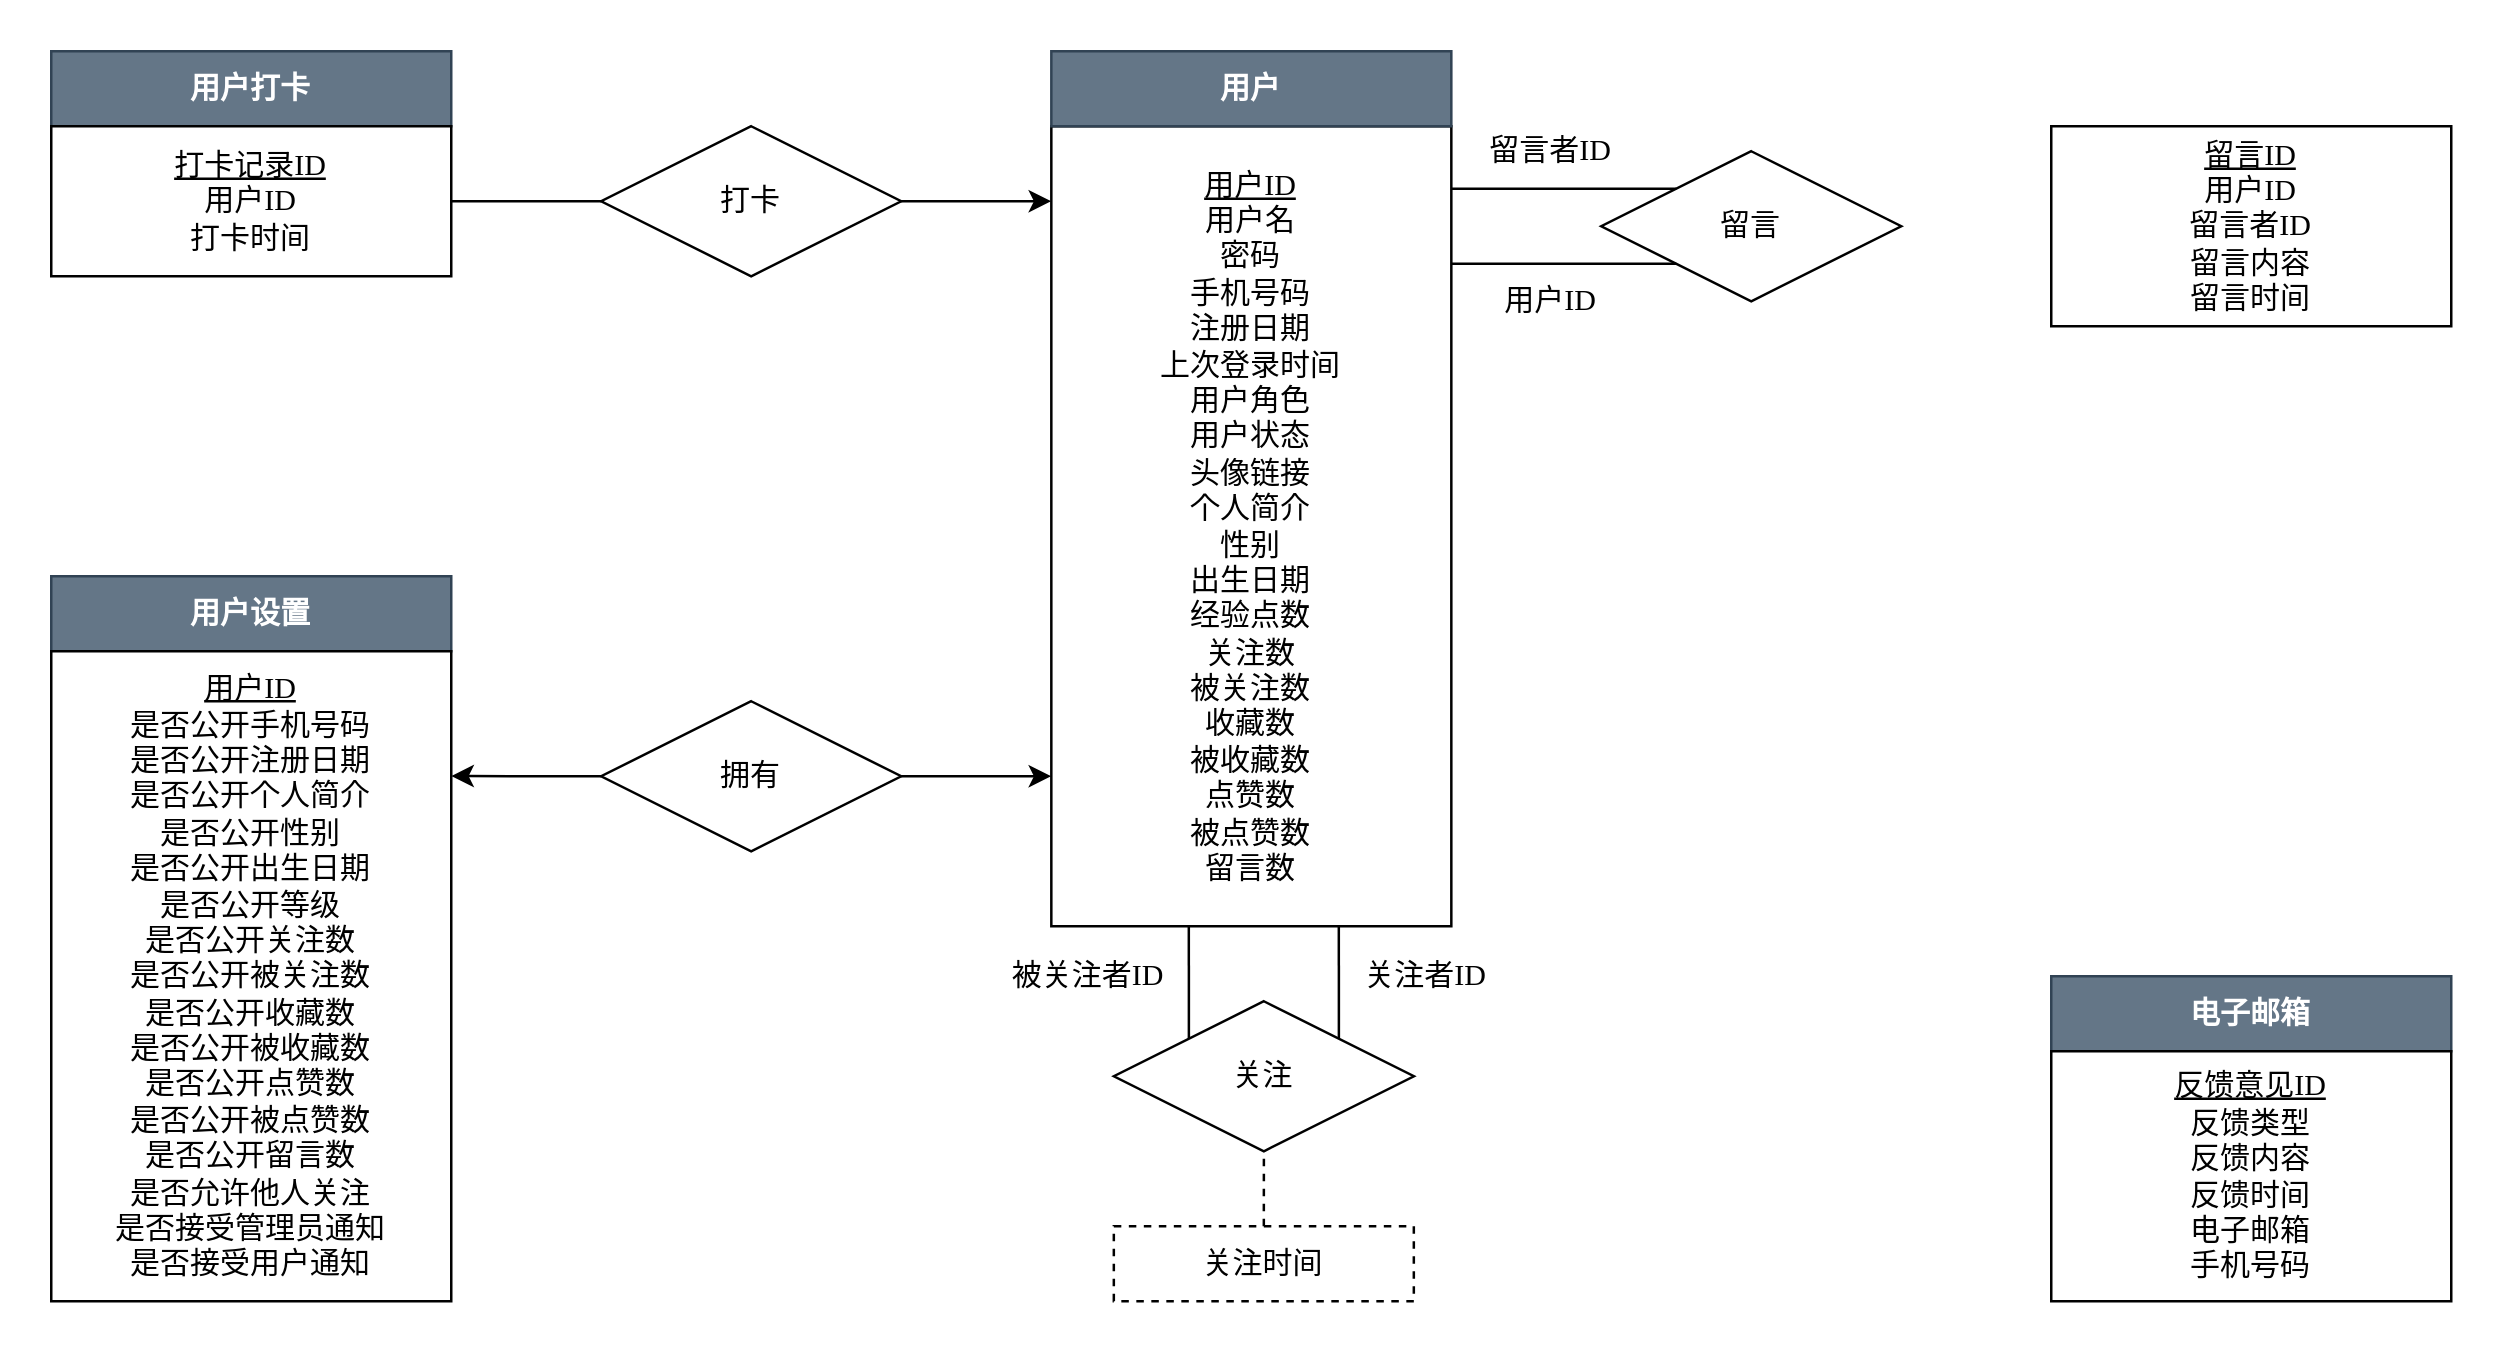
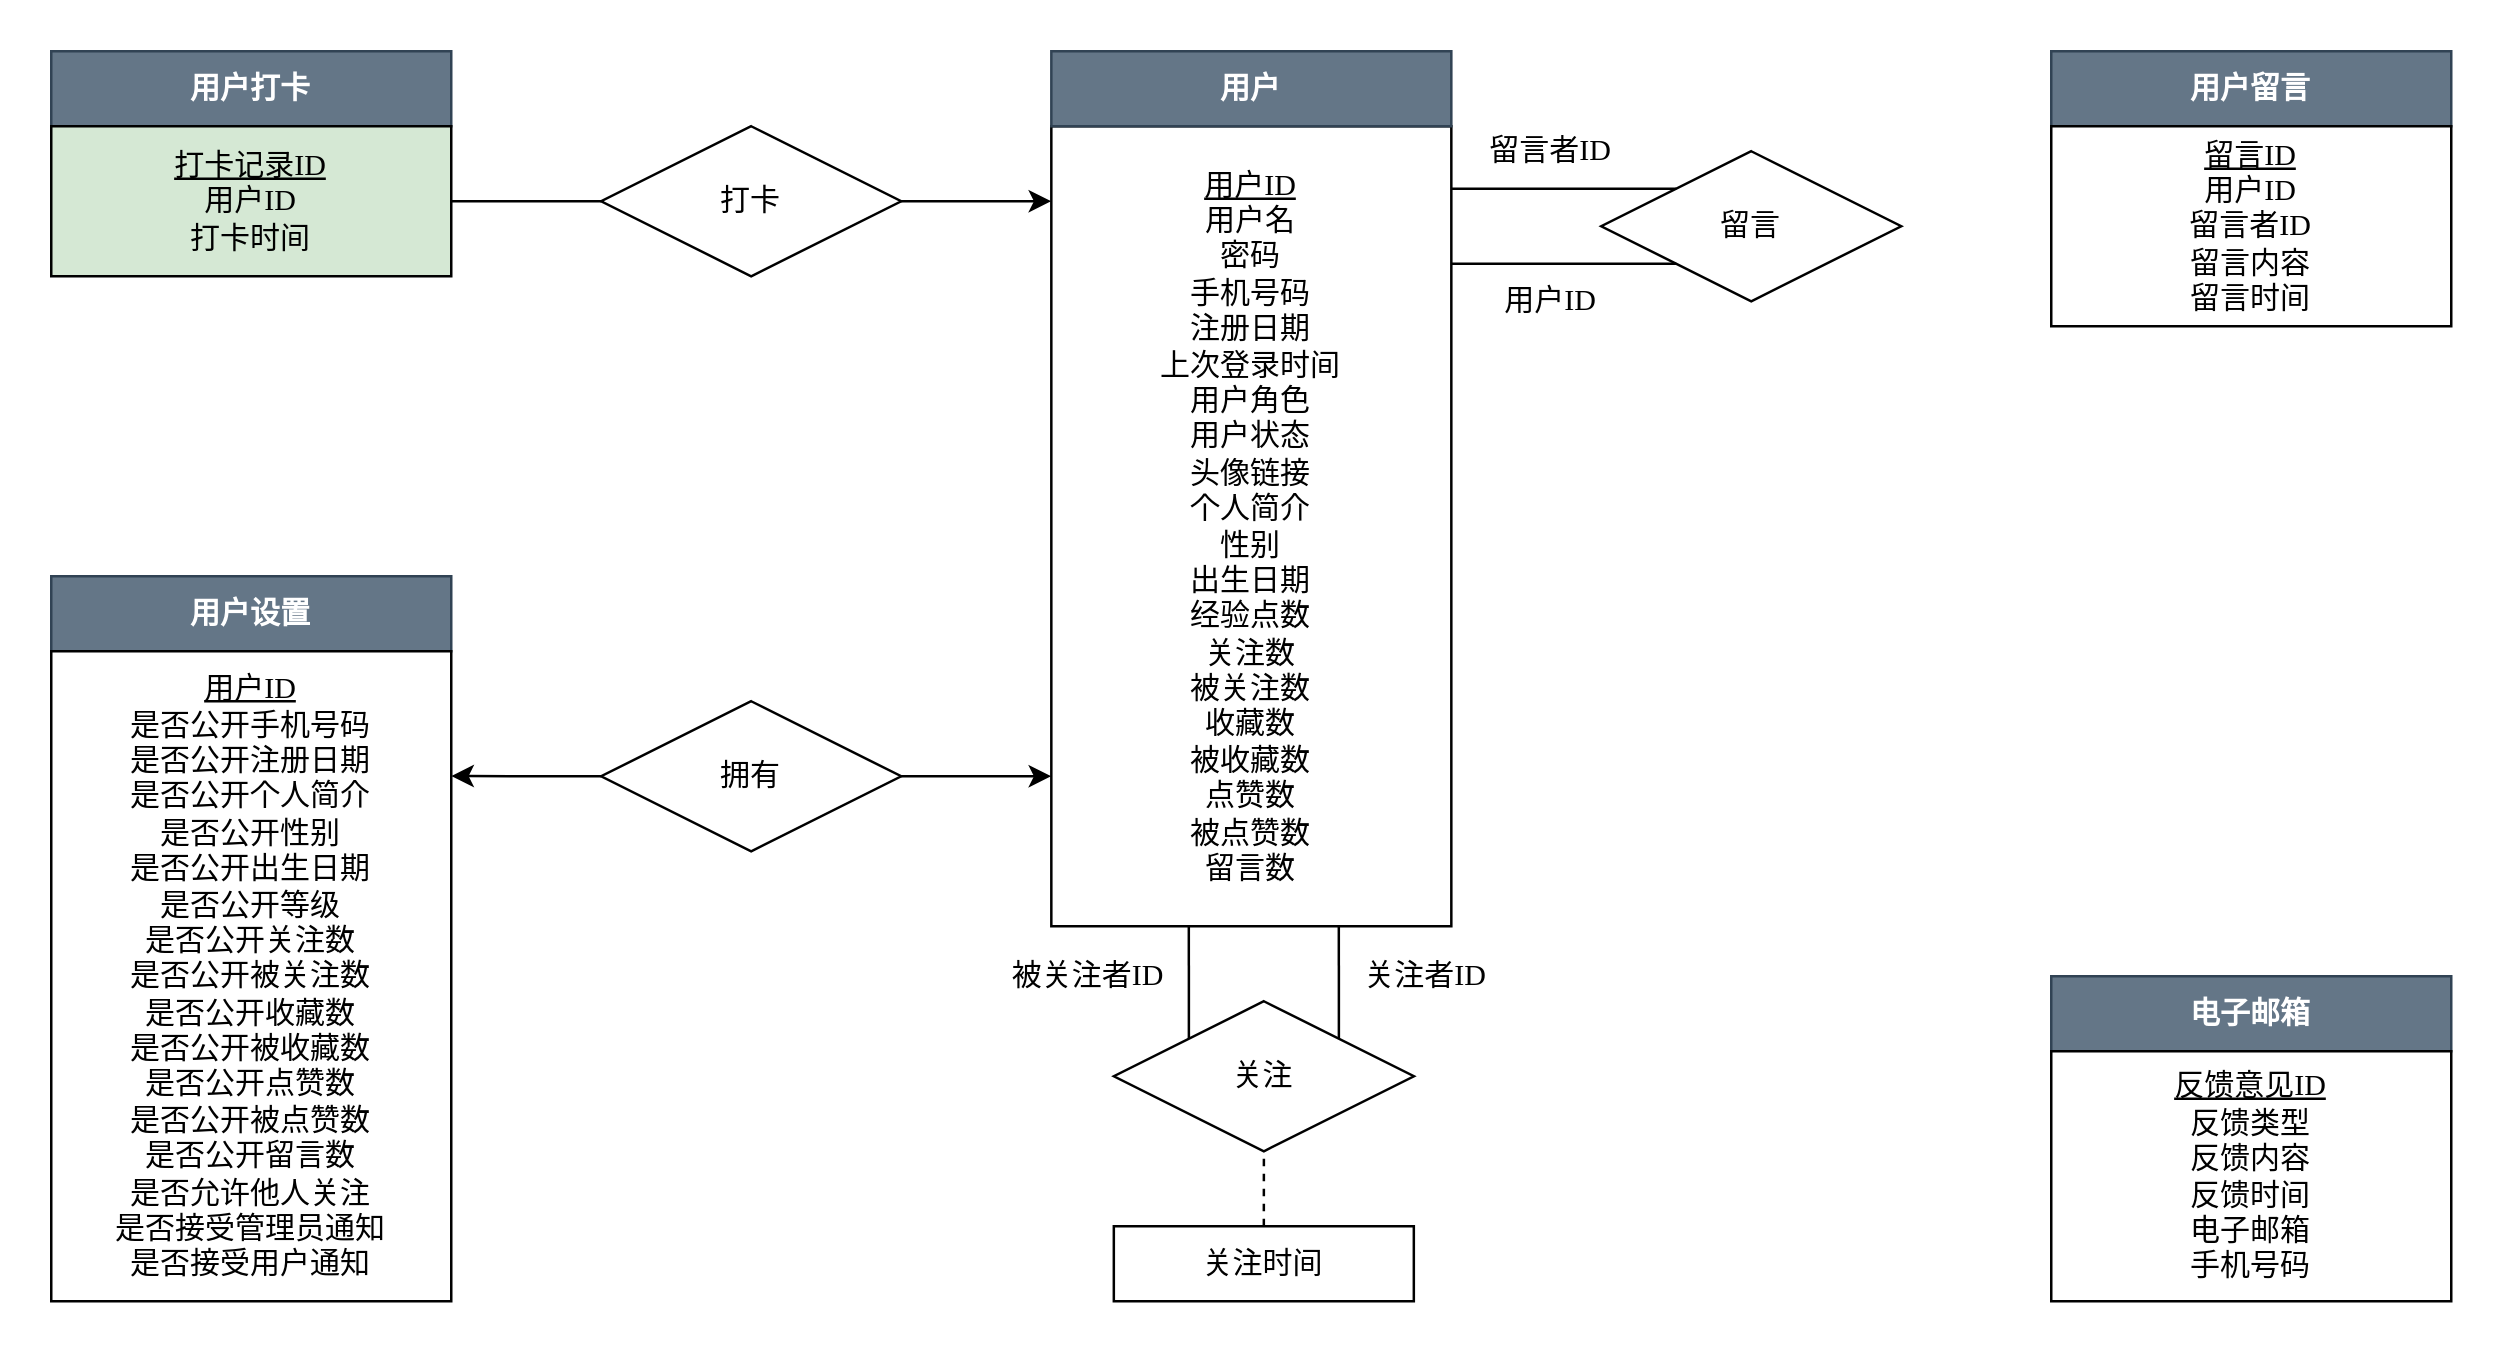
node "用户留言": added
node "打卡记录ID 用户ID 打卡时间": fillcolor #ffffff -> #d5e8d4
node "关注时间": style dashed -> solid
